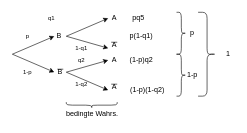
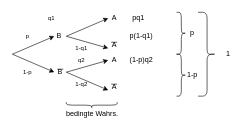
node "pq5": label "pq5" -> "pq1"
node "(1-p)(1-q2)": removed
